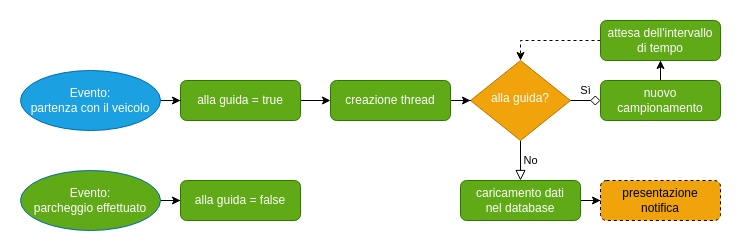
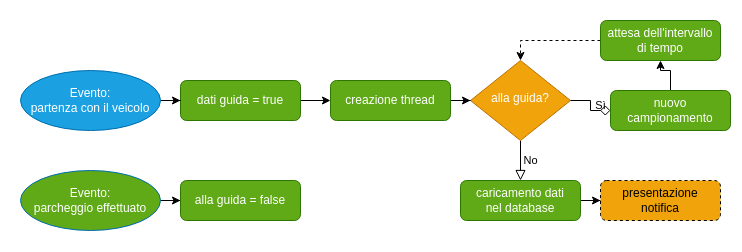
node "alla guida = true": label "alla guida = true" -> "dati guida = true"
node "nuovo campionamento": moved (661, 101) -> (671, 111)
